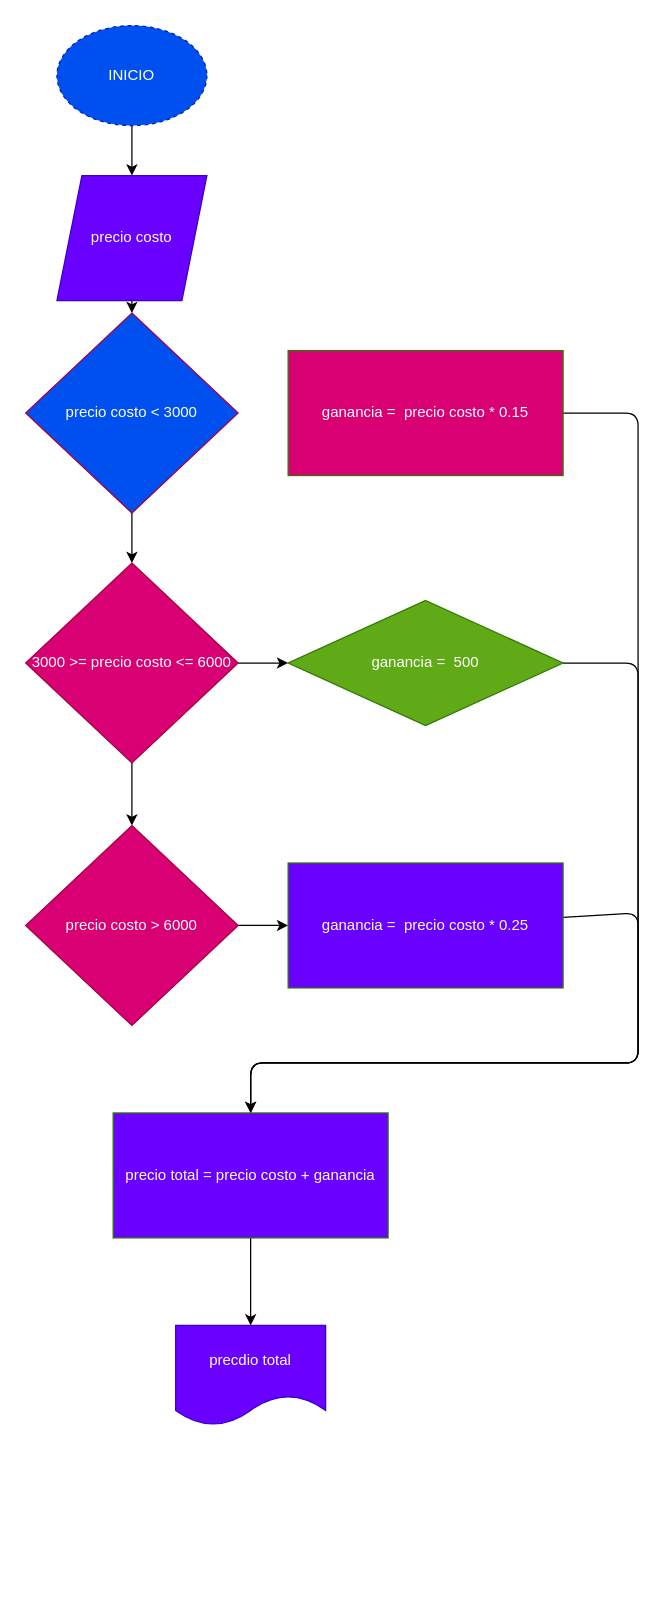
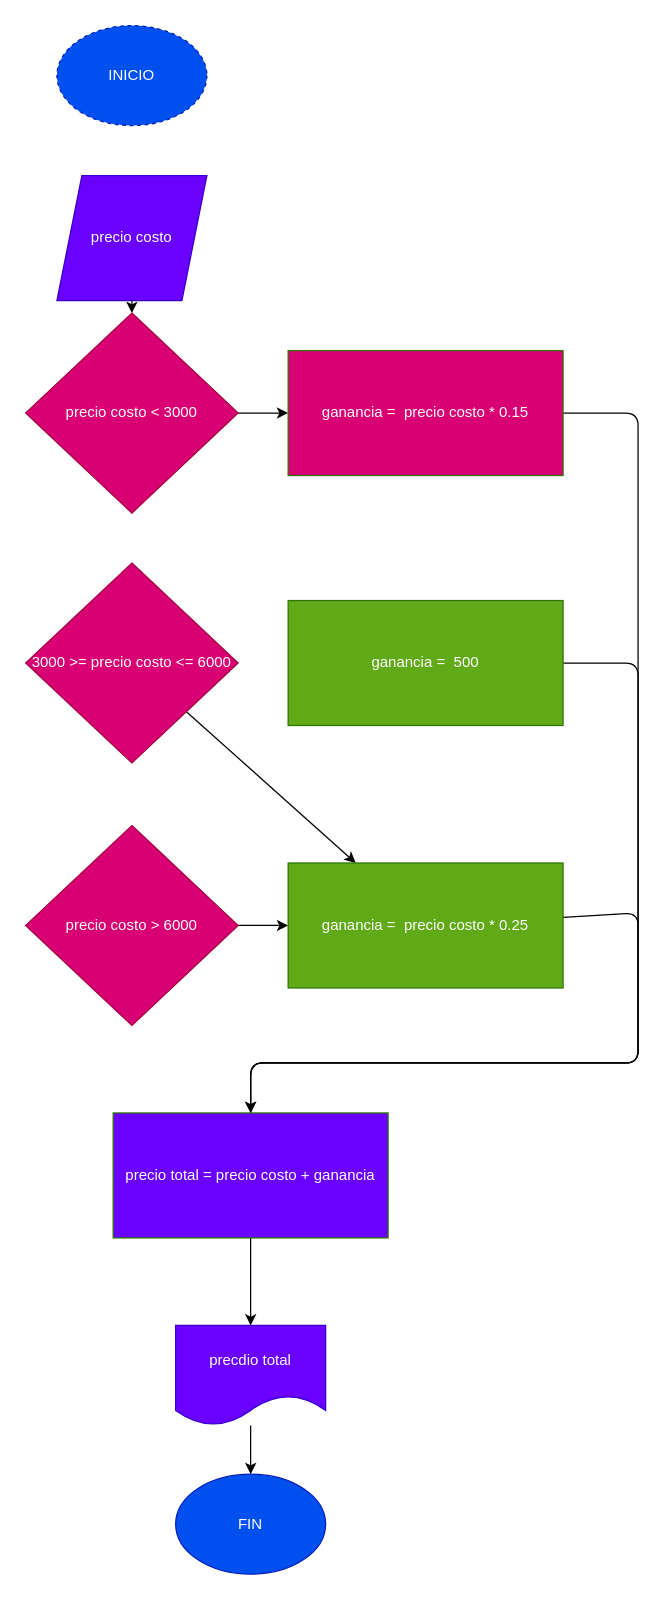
edge "INICIO" -> "precio costo": removed
node "precio costo < 3000": fillcolor #0050ef -> #d80073
edge "precio costo < 3000" -> "3000 >= precio costo <= 6000": now "precio costo < 3000" -> "ganancia = precio costo * 0.15"
edge "3000 >= precio costo <= 6000" -> "ganancia = 500": now "3000 >= precio costo <= 6000" -> "ganancia = precio costo * 0.25"
node "ganancia = 500": shape diamond -> rectangle
edge "ganancia = 500" -- "precio total = precio costo + ganancia": arrowhead none -> classic
edge "3000 >= precio costo <= 6000" -> "precio costo > 6000": removed
edge "ganancia = precio costo * 0.25" -> "precio total = precio costo + ganancia": arrowhead classic -> none
node "ganancia = precio costo * 0.25": fillcolor #6a00ff -> #60a917
edge "precdio total" -> "FIN": added
node "FIN": added
